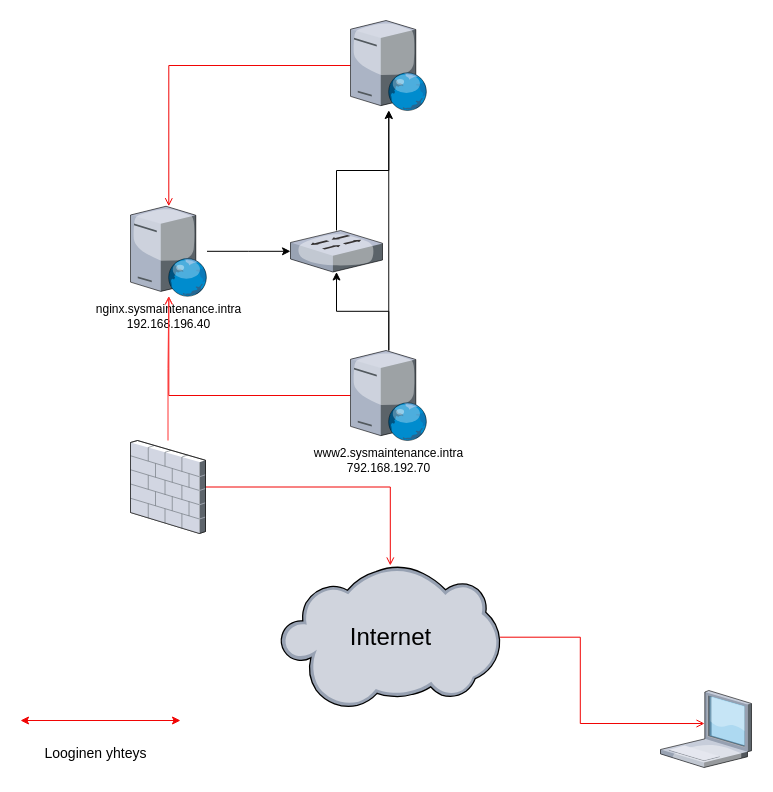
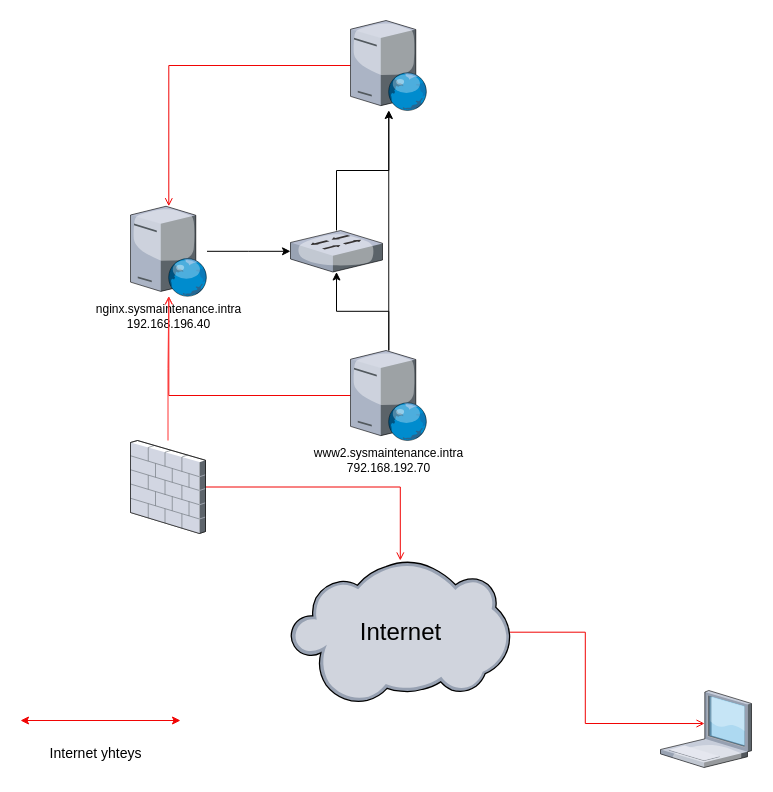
node "Internet": moved (390, 637) -> (400, 632)
node "Looginen yhteys": label "Looginen yhteys" -> "Internet yhteys"
